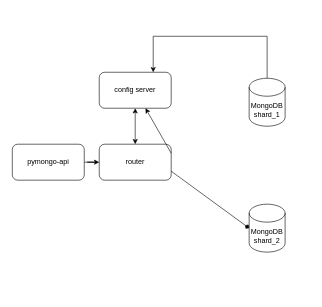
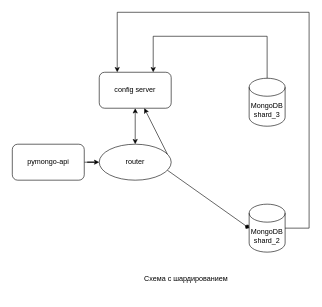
edge "MongoDB shard_2" -> "config server": added
node "MongoDB shard_1": label "MongoDB shard_1" -> "MongoDB shard_3"
node "router": shape rounded rectangle -> ellipse
node "Схема с шардированием": added
